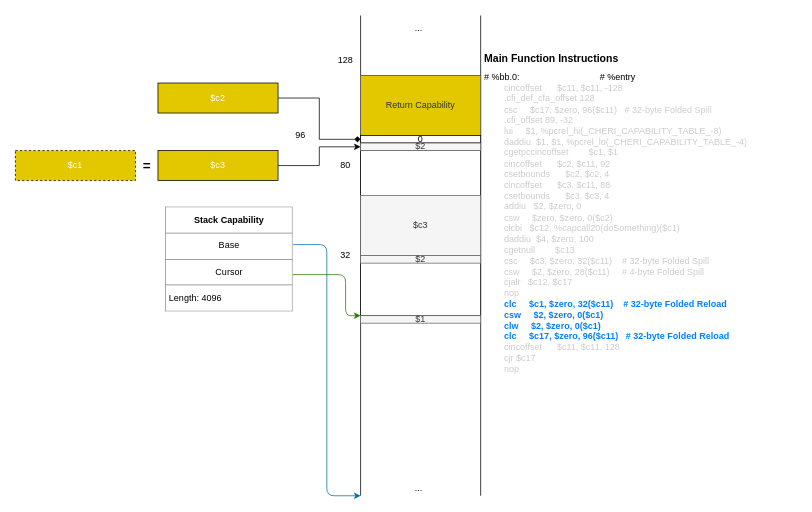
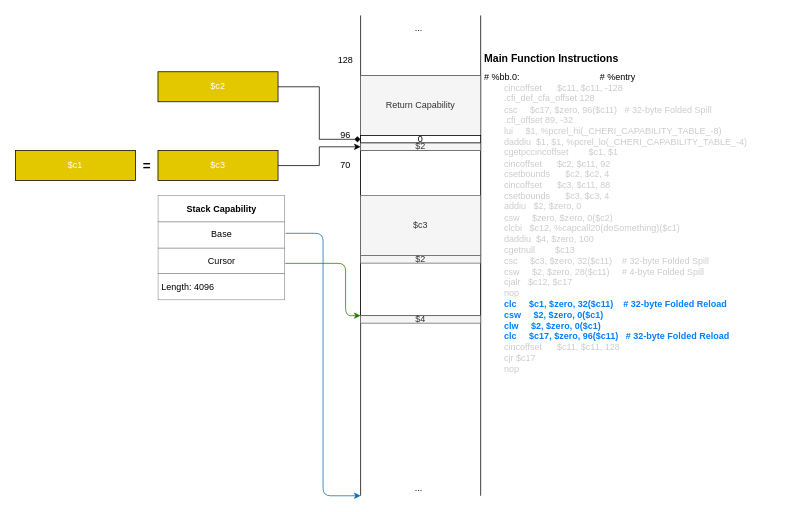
node "$c2": moved (218, 98) -> (218, 87)
node "Return Capability": fillcolor #e3c800 -> #f5f5f5
node "96": moved (300, 135) -> (345, 135)
node "$c1": style dashed -> solid
node "80": label "80" -> "70"
node "32": removed
node "Stack Capability Base Cursor Length: 4096": moved (229, 259) -> (222, 248)
node "$1": label "$1" -> "$4"
